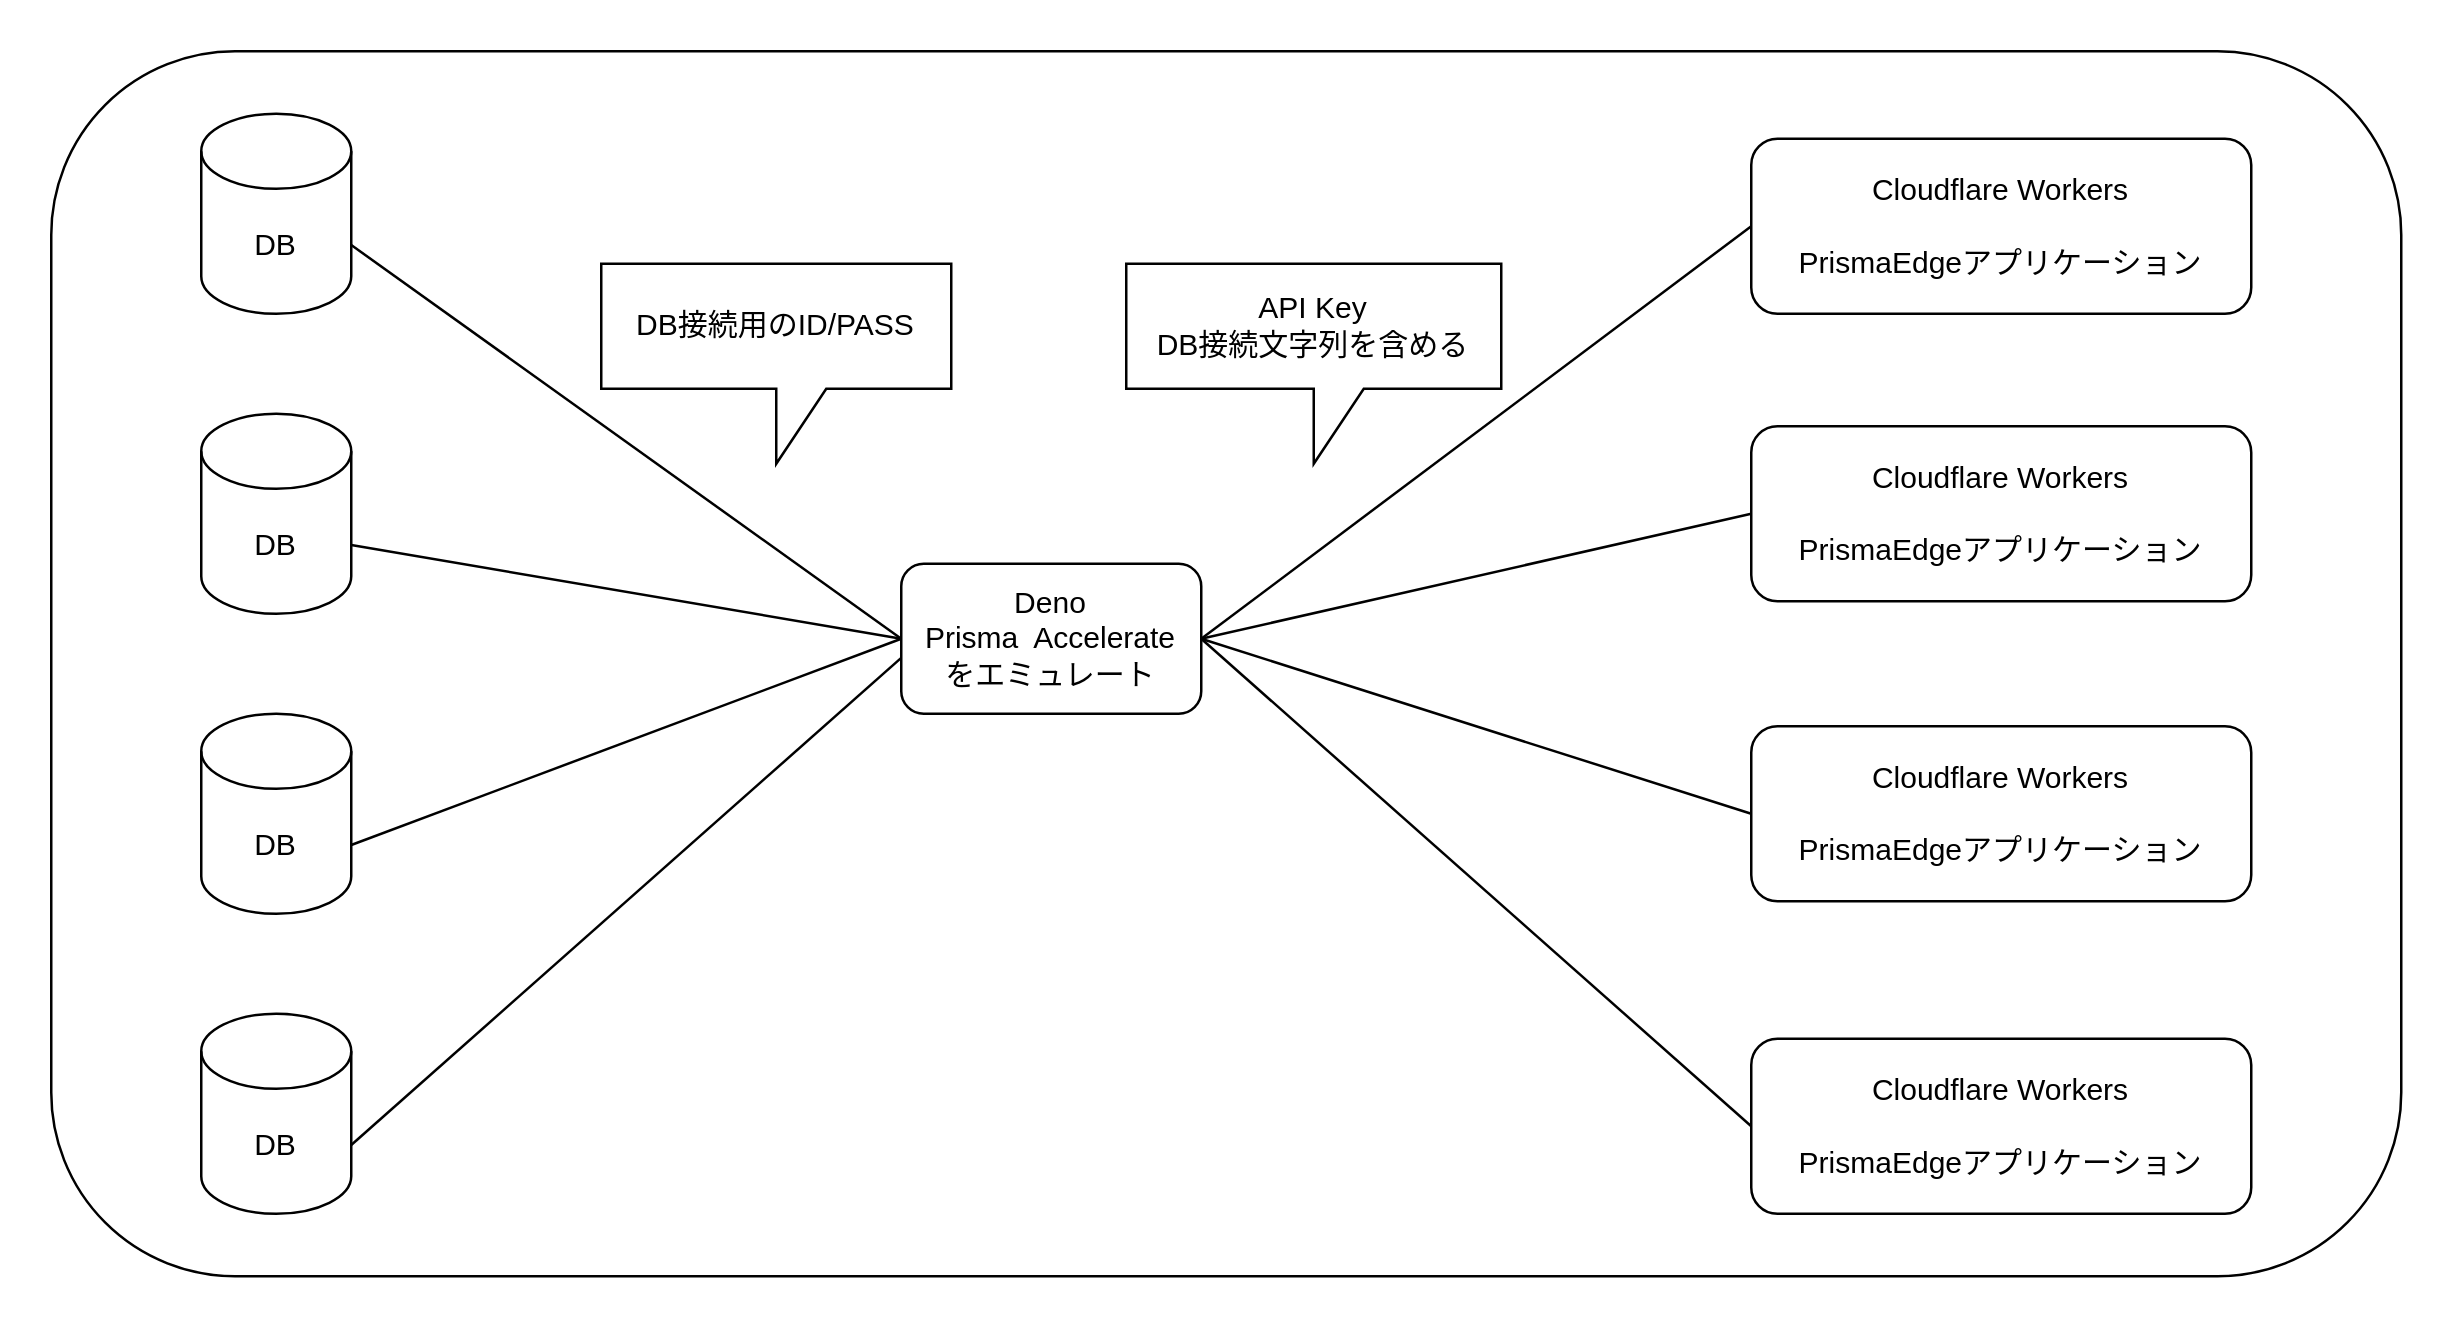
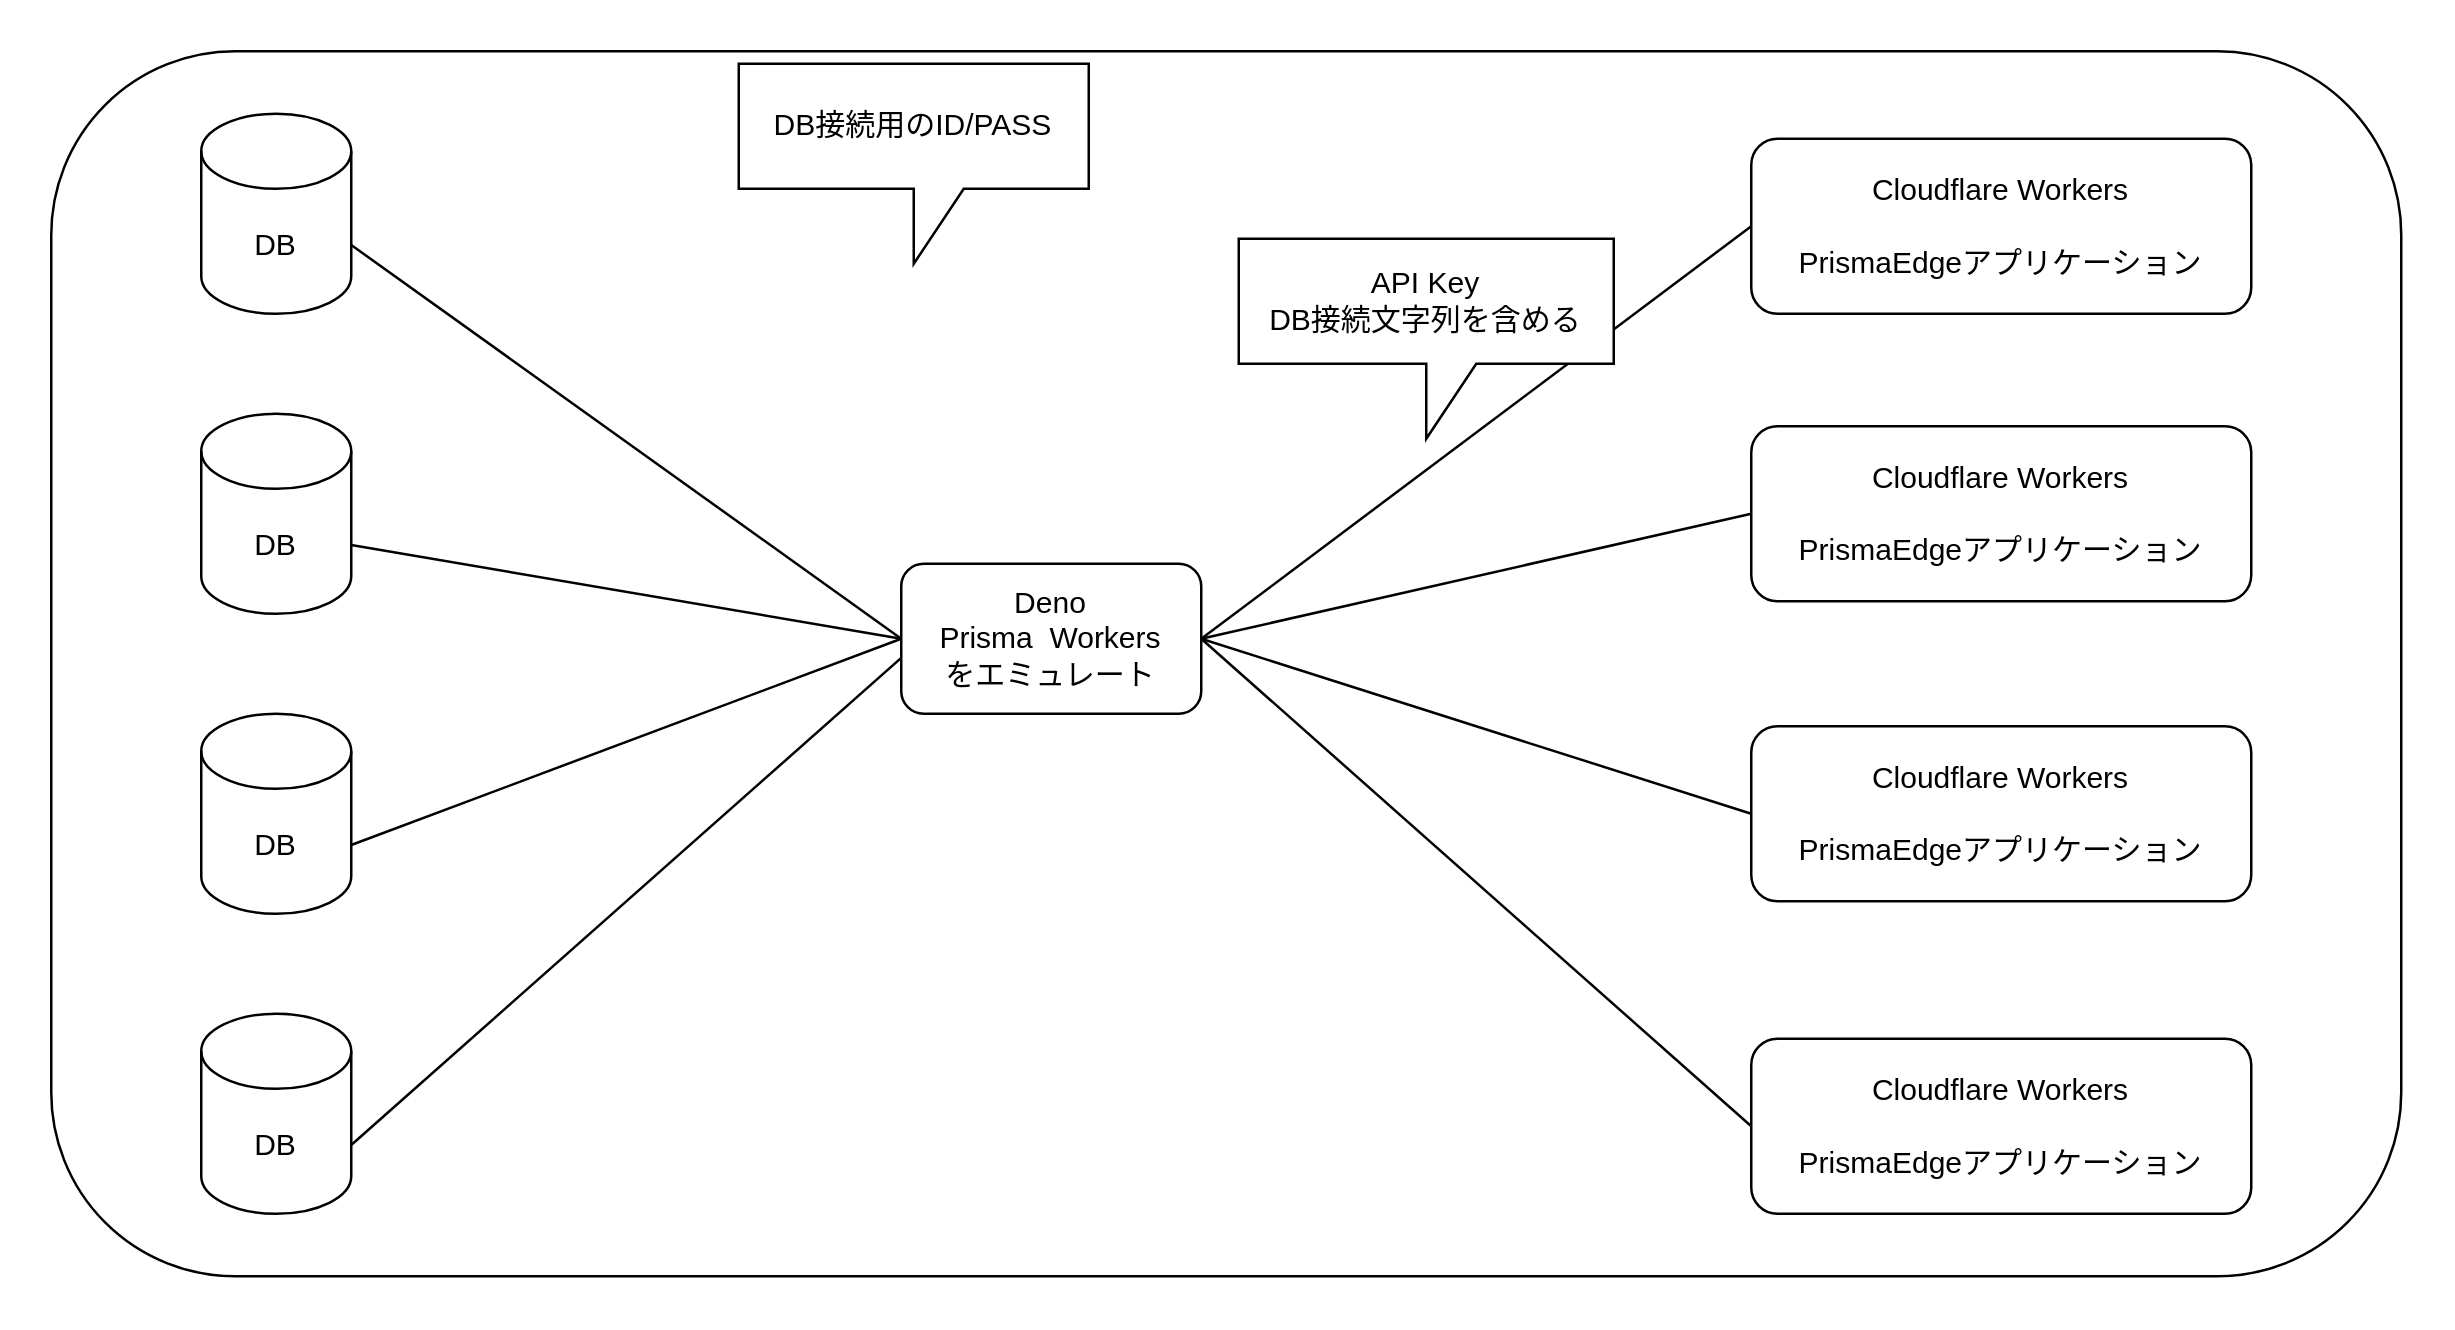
node "DB接続用のID/PASS": moved (776, 364) -> (914, 164)
node "API Key DB接続文字列を含める": moved (1314, 364) -> (1426, 339)
node "Deno Prisma Accelerate をエミュレート": label "Deno Prisma Accelerate をエミュレート" -> "Deno Prisma Workers をエミュレート"
